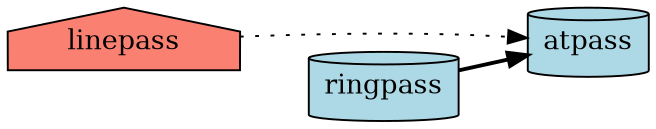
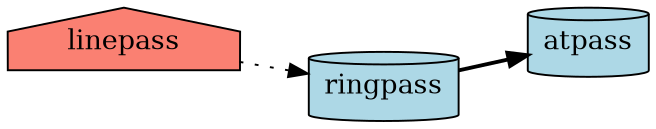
edge "linepass" -> "atpass": now "linepass" -> "ringpass"
